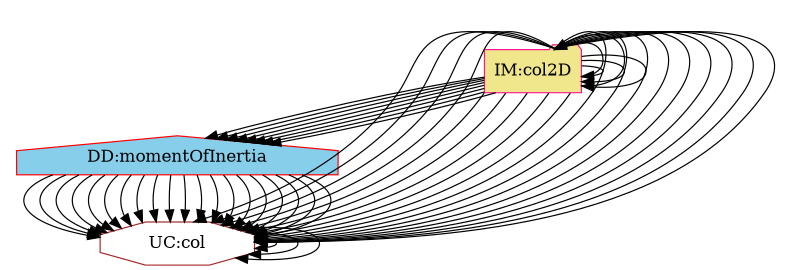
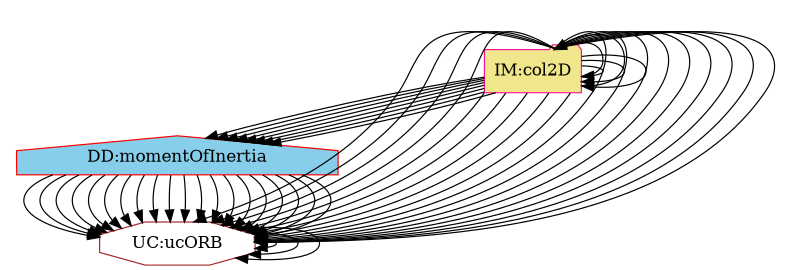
node "UC:col": label "UC:col" -> "UC:ucORB"
